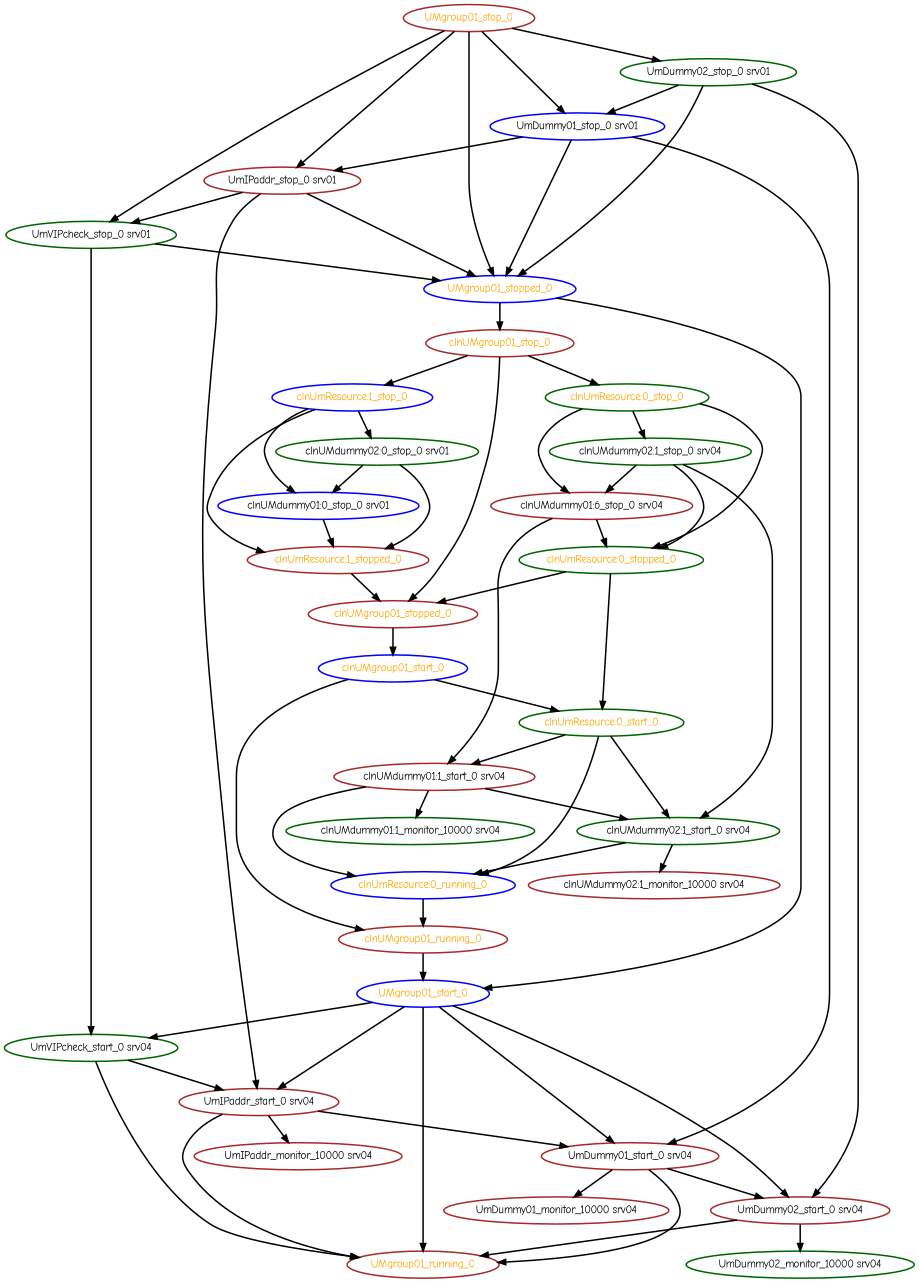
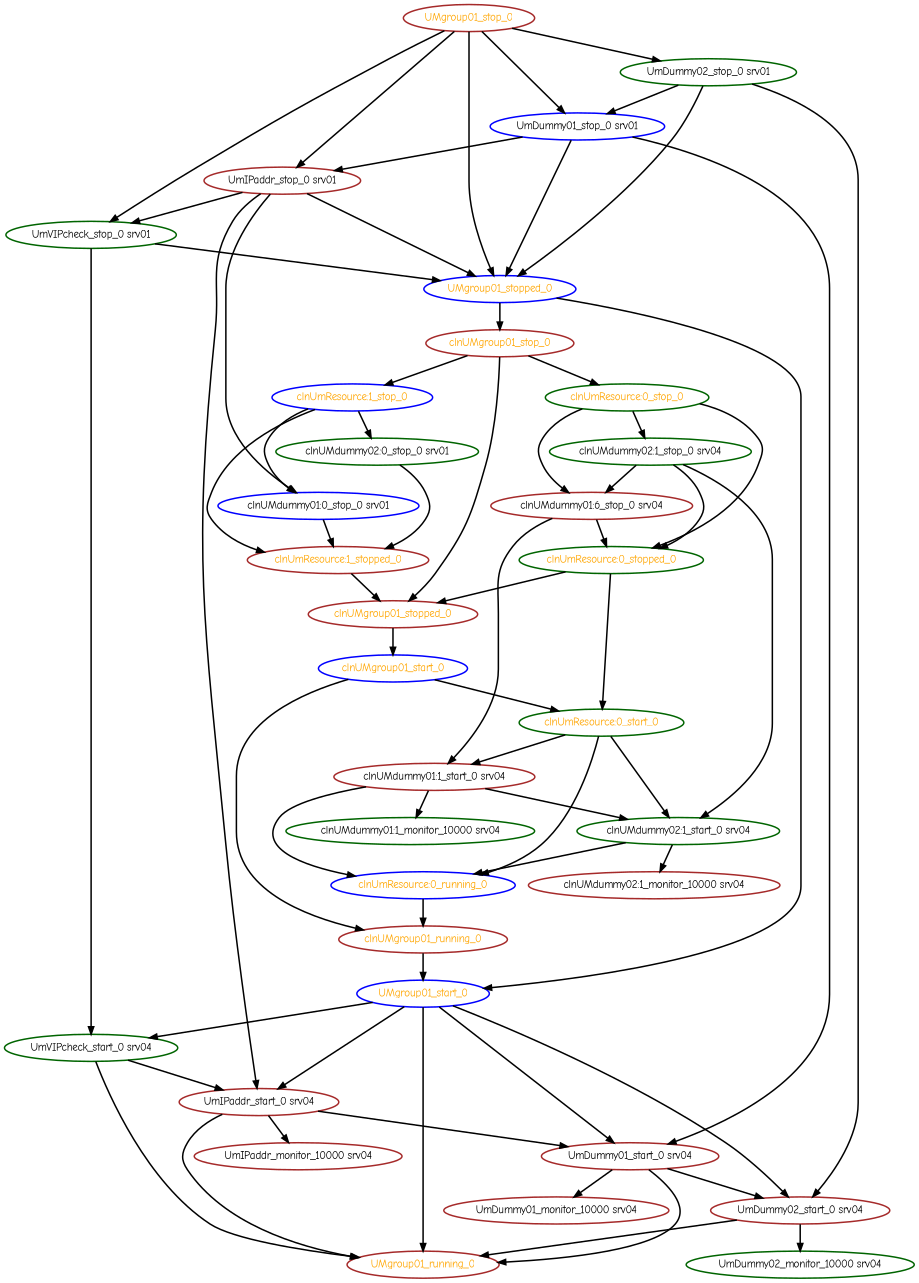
edge "clnUMdummy02:0_stop_0 srv01" -> "clnUMdummy01:0_stop_0 srv01": now "UmIPaddr_stop_0 srv01" -> "clnUMdummy01:0_stop_0 srv01"
